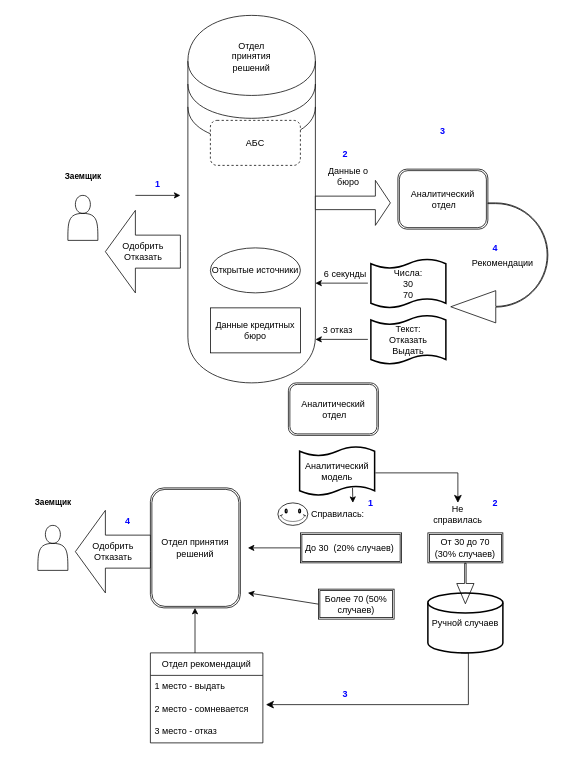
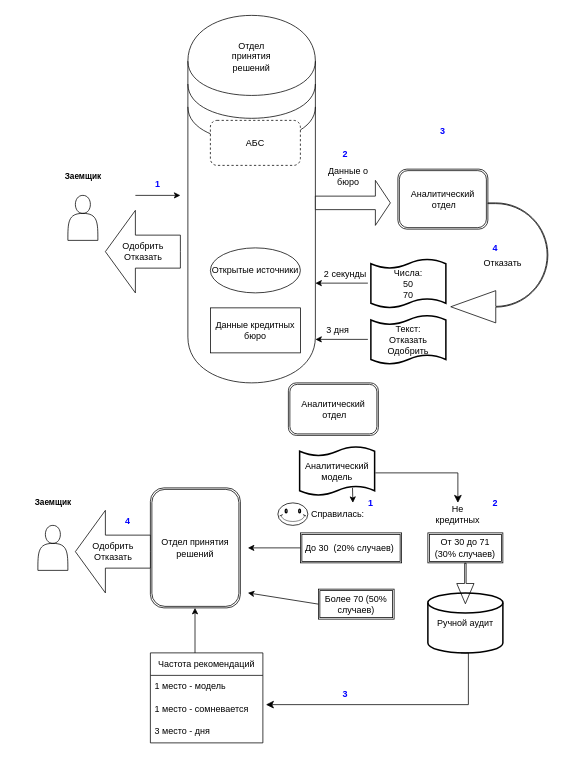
node "Рекомендации": label "Рекомендации" -> "Отказать"
node "6 секунды": label "6 секунды" -> "2 секунды"
node "Числа: 30 70": label "Числа: 30 70" -> "Числа: 50 70"
node "3 отказ": label "3 отказ" -> "3 дня"
node "Текст: Отказать Выдать": label "Текст: Отказать Выдать" -> "Текст: Отказать Одобрить"
node "Не справилась": label "Не справилась" -> "Не кредитных"
node "От 30 до 70 (30% случаев)": label "От 30 до 70 (30% случаев)" -> "От 30 до 71 (30% случаев)"
node "Ручной случаев": label "Ручной случаев" -> "Ручной аудит"
node "Отдел рекомендаций": label "Отдел рекомендаций" -> "Частота рекомендаций"
node "1 место - выдать": label "1 место - выдать" -> "1 место - модель"
node "2 место - сомневается": label "2 место - сомневается" -> "1 место - сомневается"
node "3 место - отказ": label "3 место - отказ" -> "3 место - дня"
